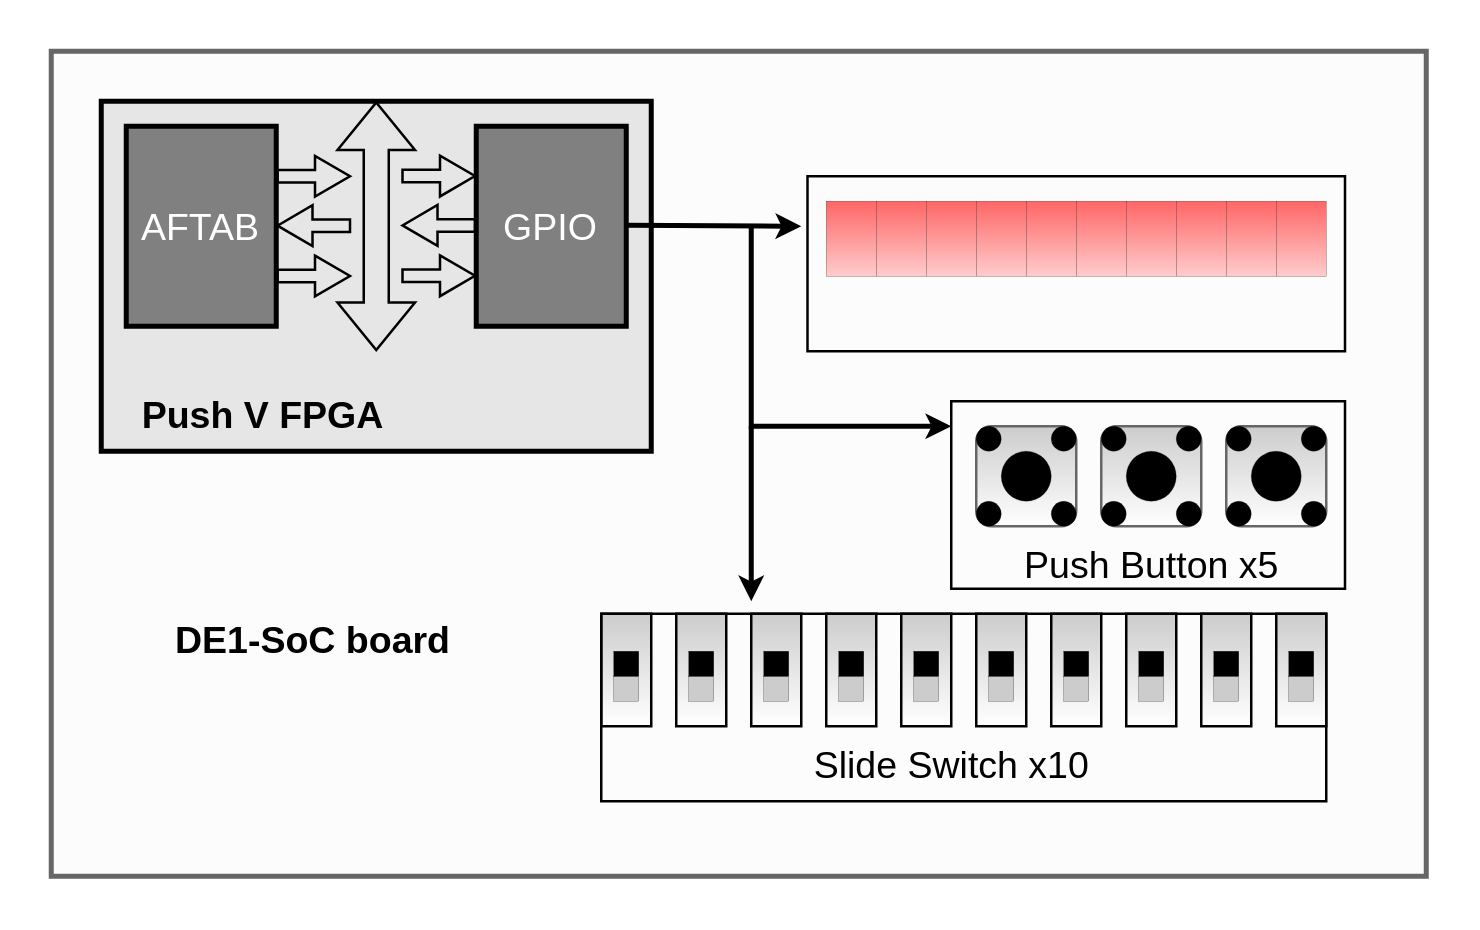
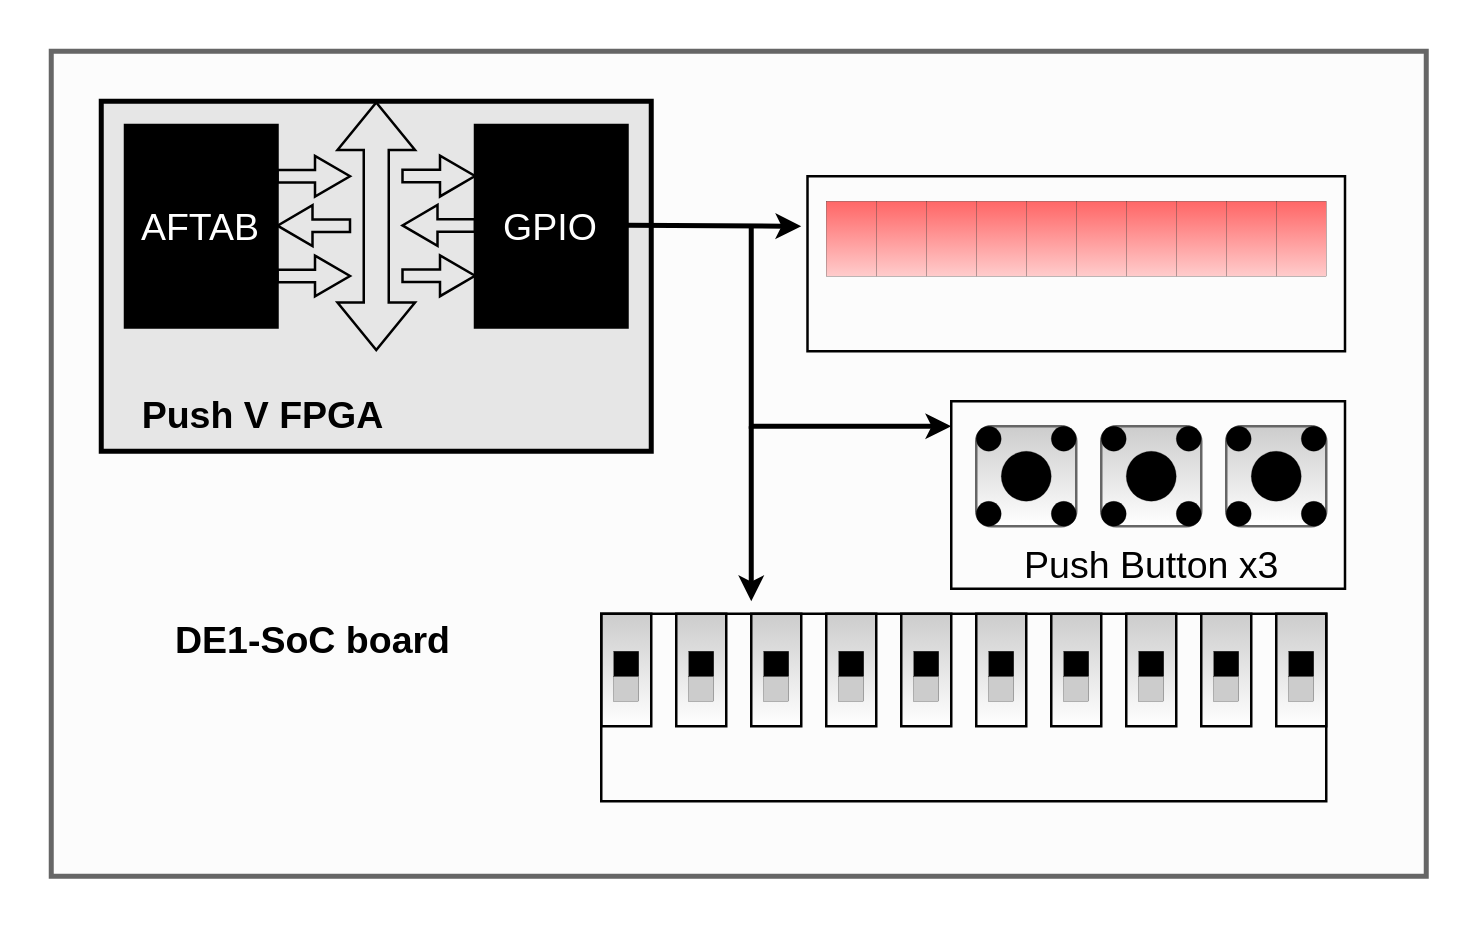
node "AFTAB": fillcolor #808080 -> #000000
node "GPIO": fillcolor #808080 -> #000000
node "Push Button x5": label "Push Button x5" -> "Push Button x3"
node "Slide Switch x10": removed
